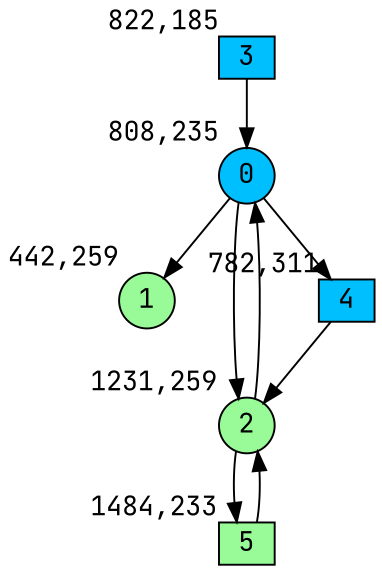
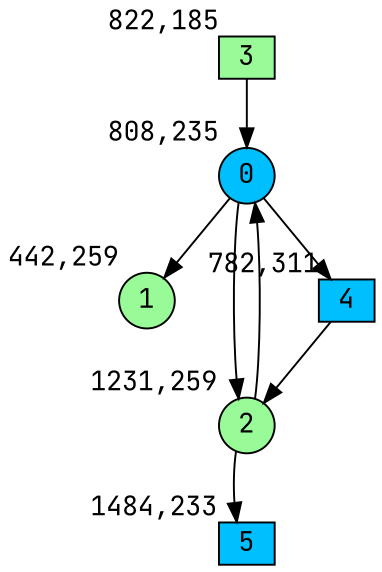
node "3 822,185": fillcolor deepskyblue -> palegreen
edge "5 1484,233" -> "2 1231,259": removed
node "5 1484,233": fillcolor palegreen -> deepskyblue
